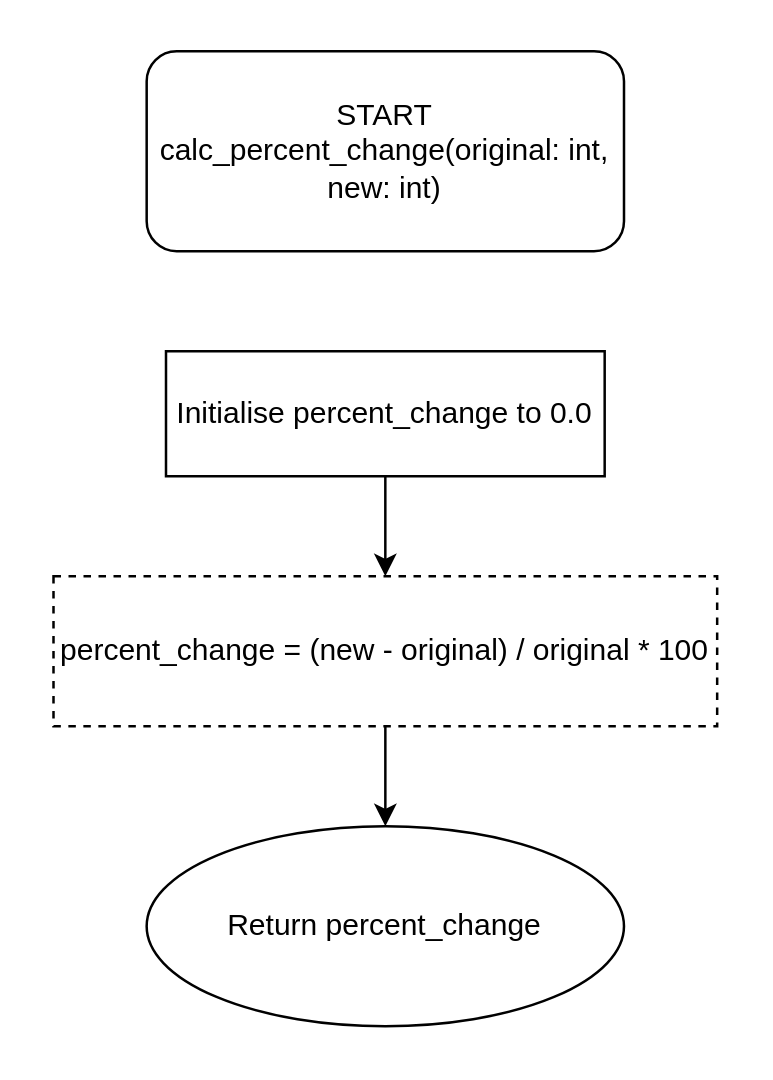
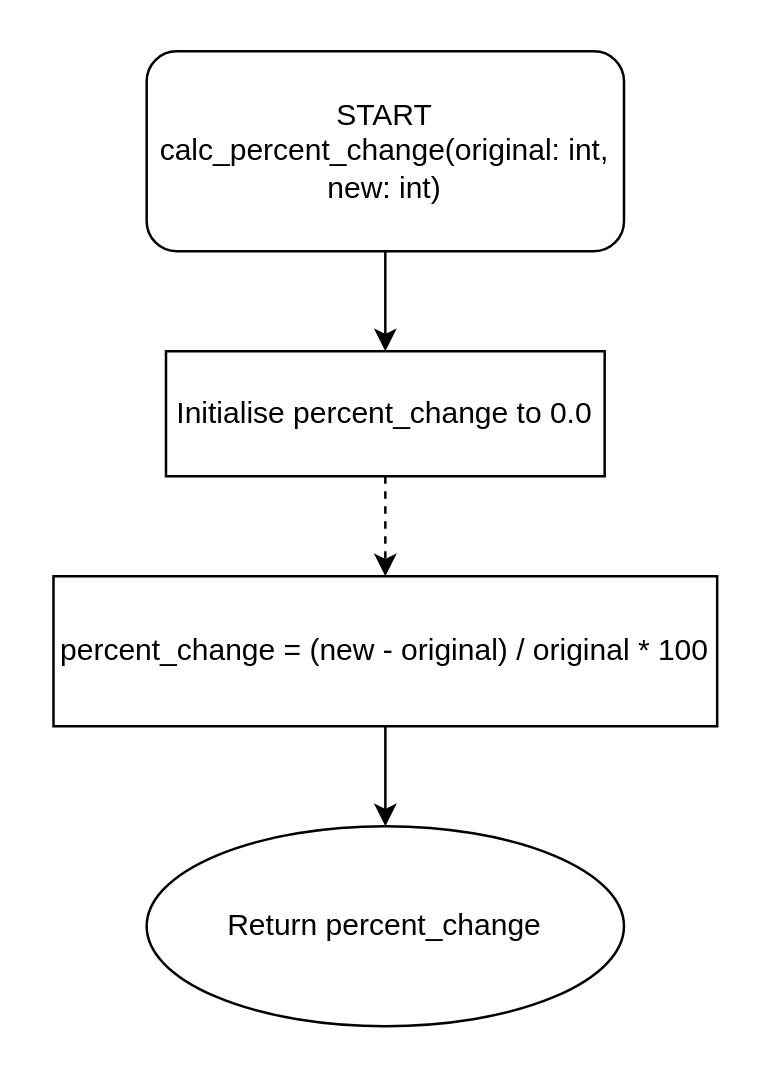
edge "START calc_percent_change(original: int, new: int)" -> "Initialise percent_change to 0.0": added
edge "Initialise percent_change to 0.0" -> "percent_change = (new - original) / original * 100": style solid -> dashed
node "percent_change = (new - original) / original * 100": style dashed -> solid
